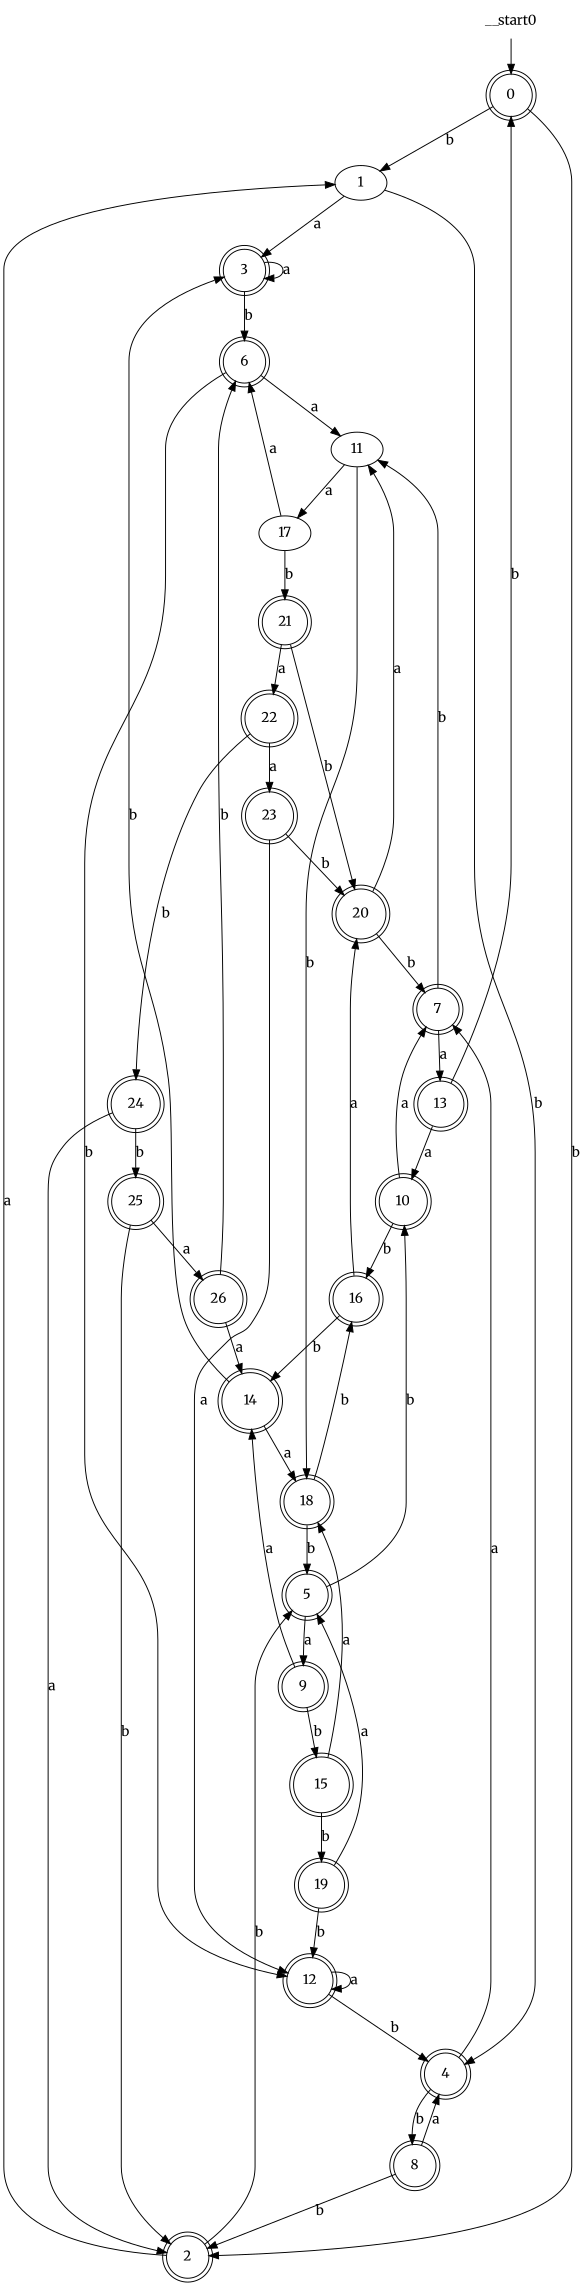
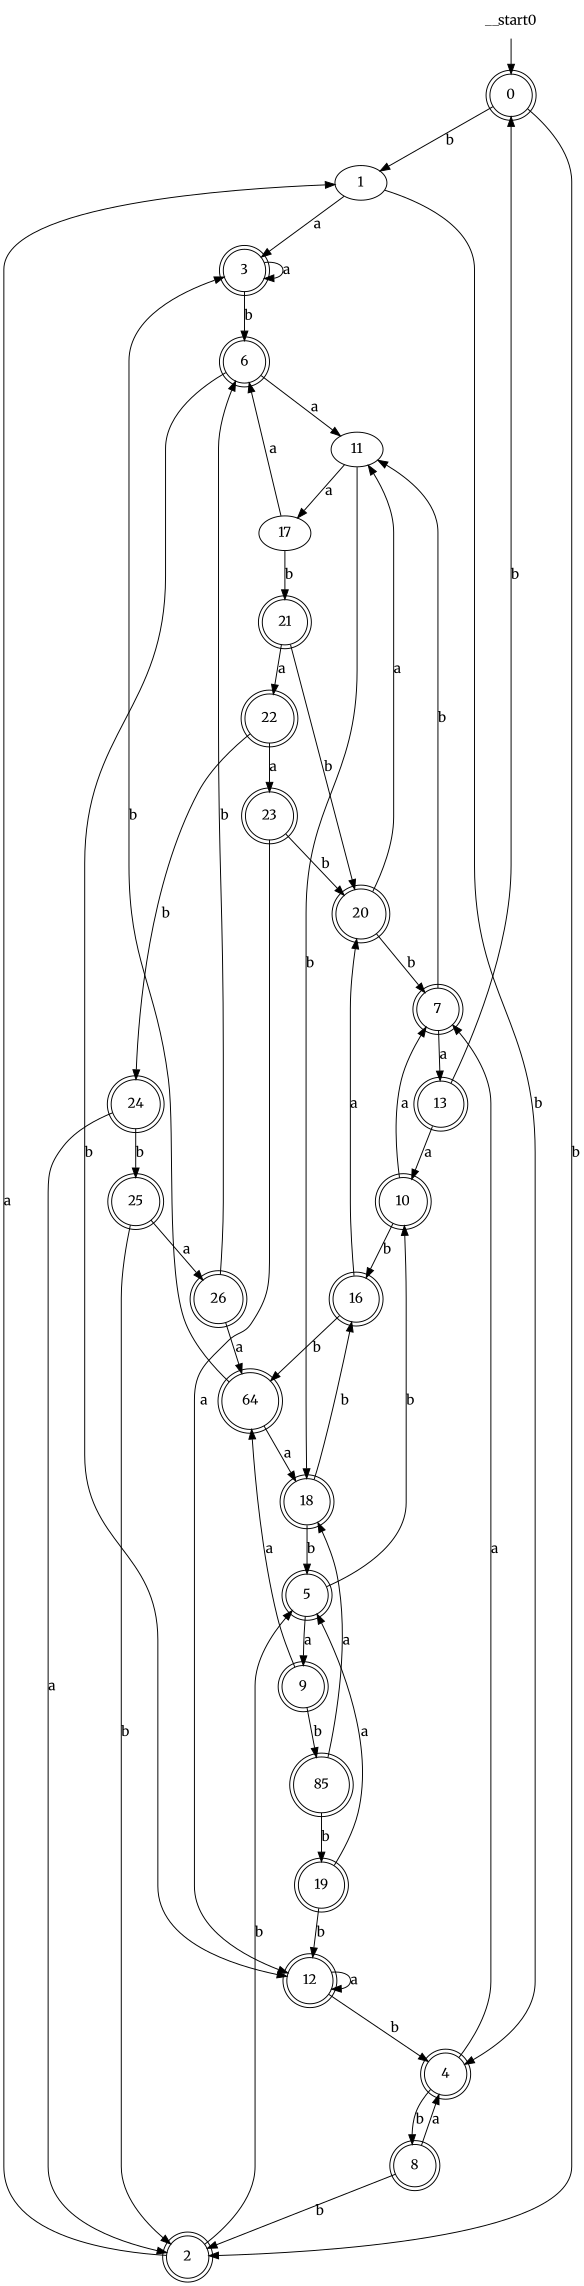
node "14": label "14" -> "64"
node "15": label "15" -> "85"
